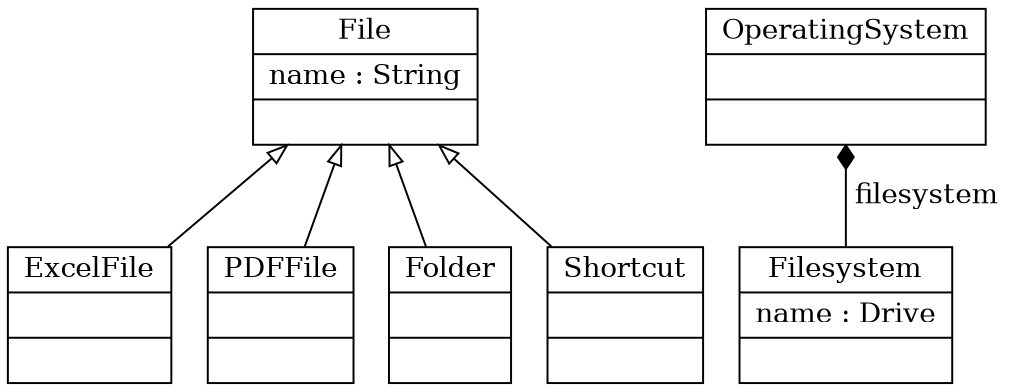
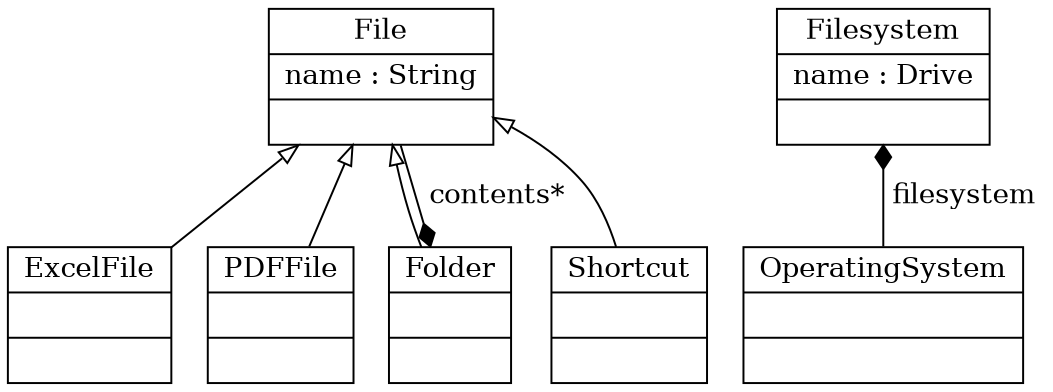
edge "File" -> "Folder": added, label "contents*"
edge "Filesystem" -> "OperatingSystem": reversed
